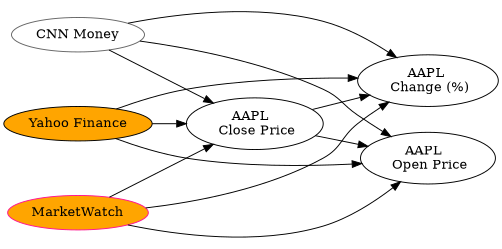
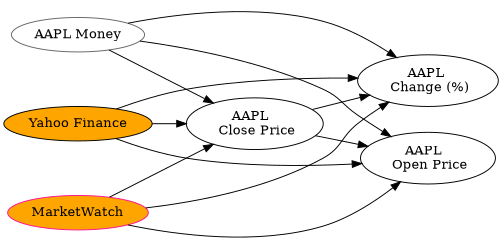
node "CNN Money": label "CNN Money" -> "AAPL Money"
